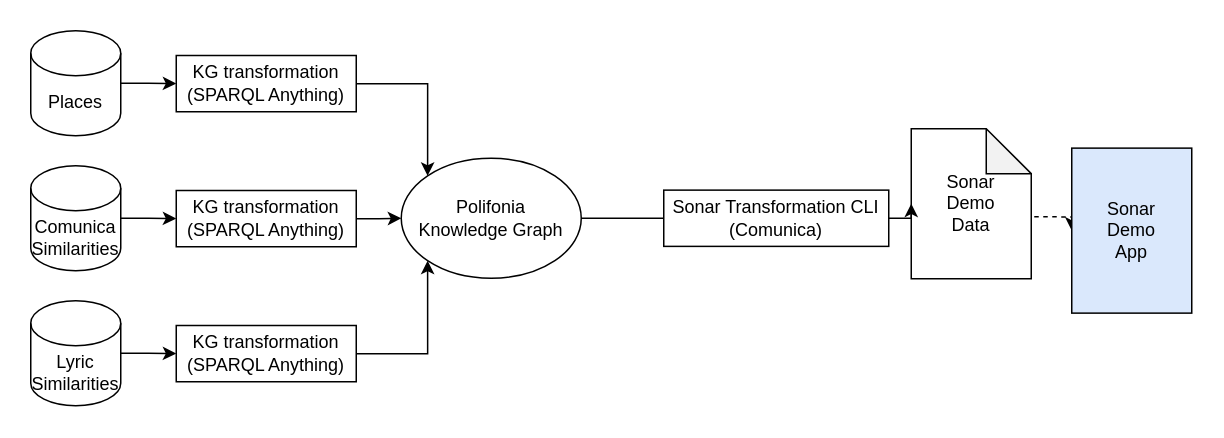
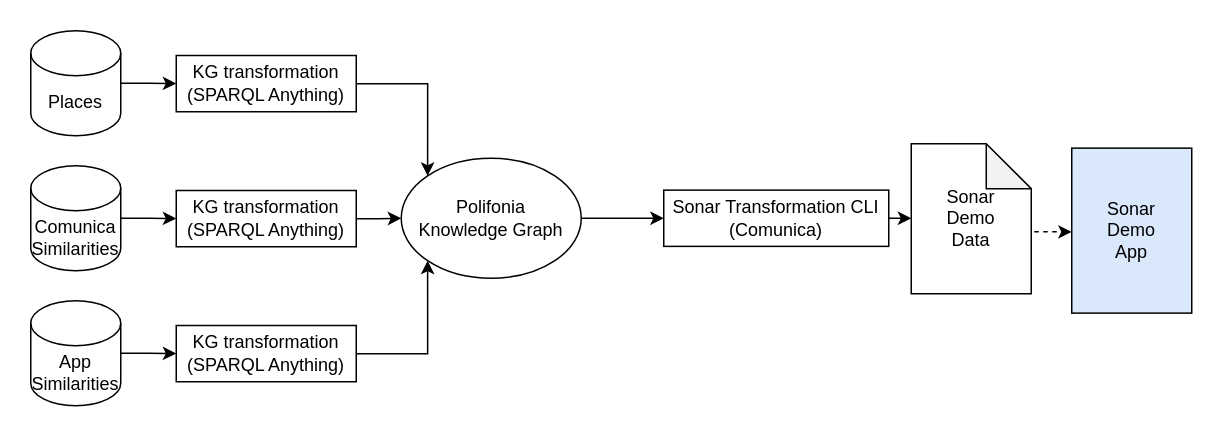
node "Sonar Demo Data": moved (971, 204) -> (971, 219)
edge "Polifonia Knowledge Graph" -- "Sonar Transformation CLI (Comunica)": arrowhead none -> classic
node "Lyric Similarities": label "Lyric Similarities" -> "App Similarities"
